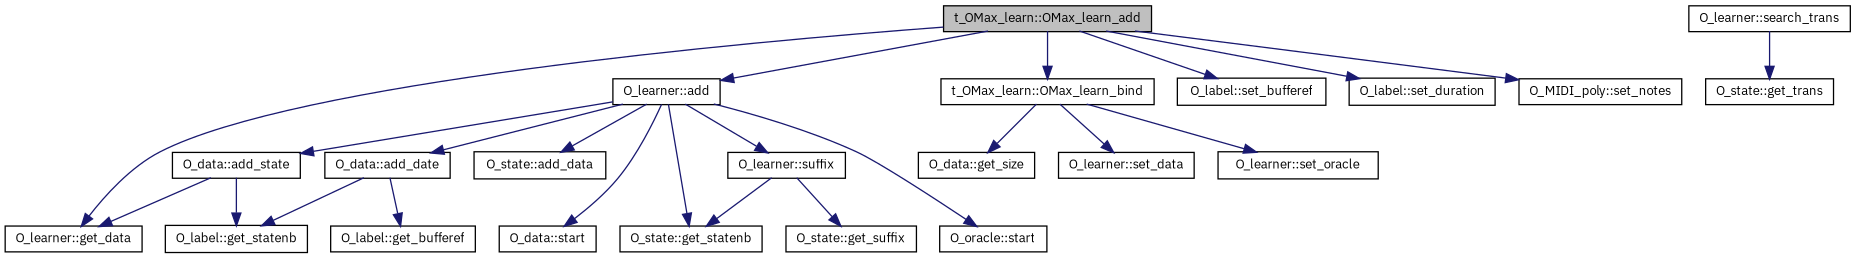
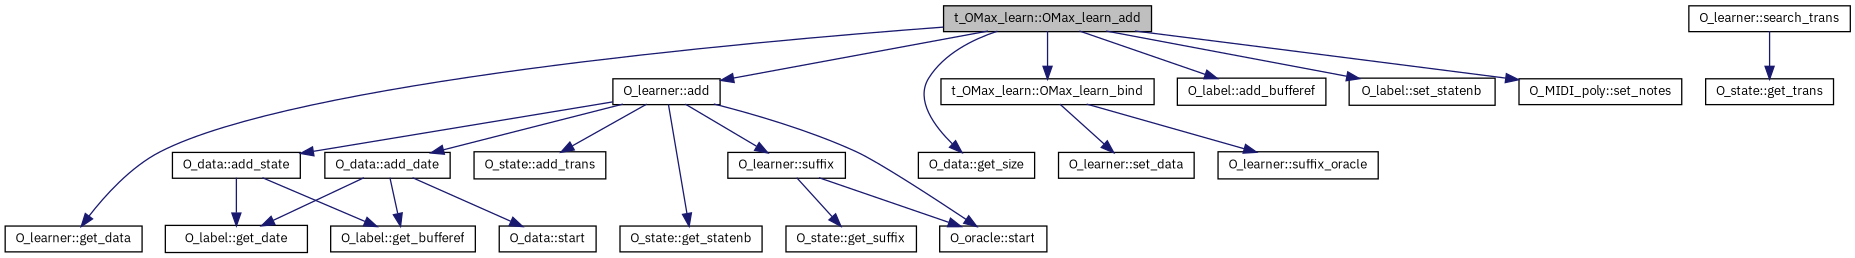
node "O_label::set_bufferef": label "O_label::set_bufferef" -> "O_label::add_bufferef"
node "O_label::set_duration": label "O_label::set_duration" -> "O_label::set_statenb"
edge "t_OMax_learn::OMax_learn_bind" -> "O_data::get_size": now "t_OMax_learn::OMax_learn_add" -> "O_data::get_size"
node "O_state::add_data": label "O_state::add_data" -> "O_state::add_trans"
node "O_learner::set_oracle": label "O_learner::set_oracle" -> "O_learner::suffix_oracle"
edge "O_learner::add" -> "O_data::start": now "O_data::add_date" -> "O_data::start"
edge "O_learner::suffix" -> "O_state::get_statenb": now "O_learner::suffix" -> "O_oracle::start"
edge "O_data::add_state" -> "O_learner::get_data": now "O_data::add_state" -> "O_label::get_bufferef"
node "O_label::get_statenb": label "O_label::get_statenb" -> "O_label::get_date"
